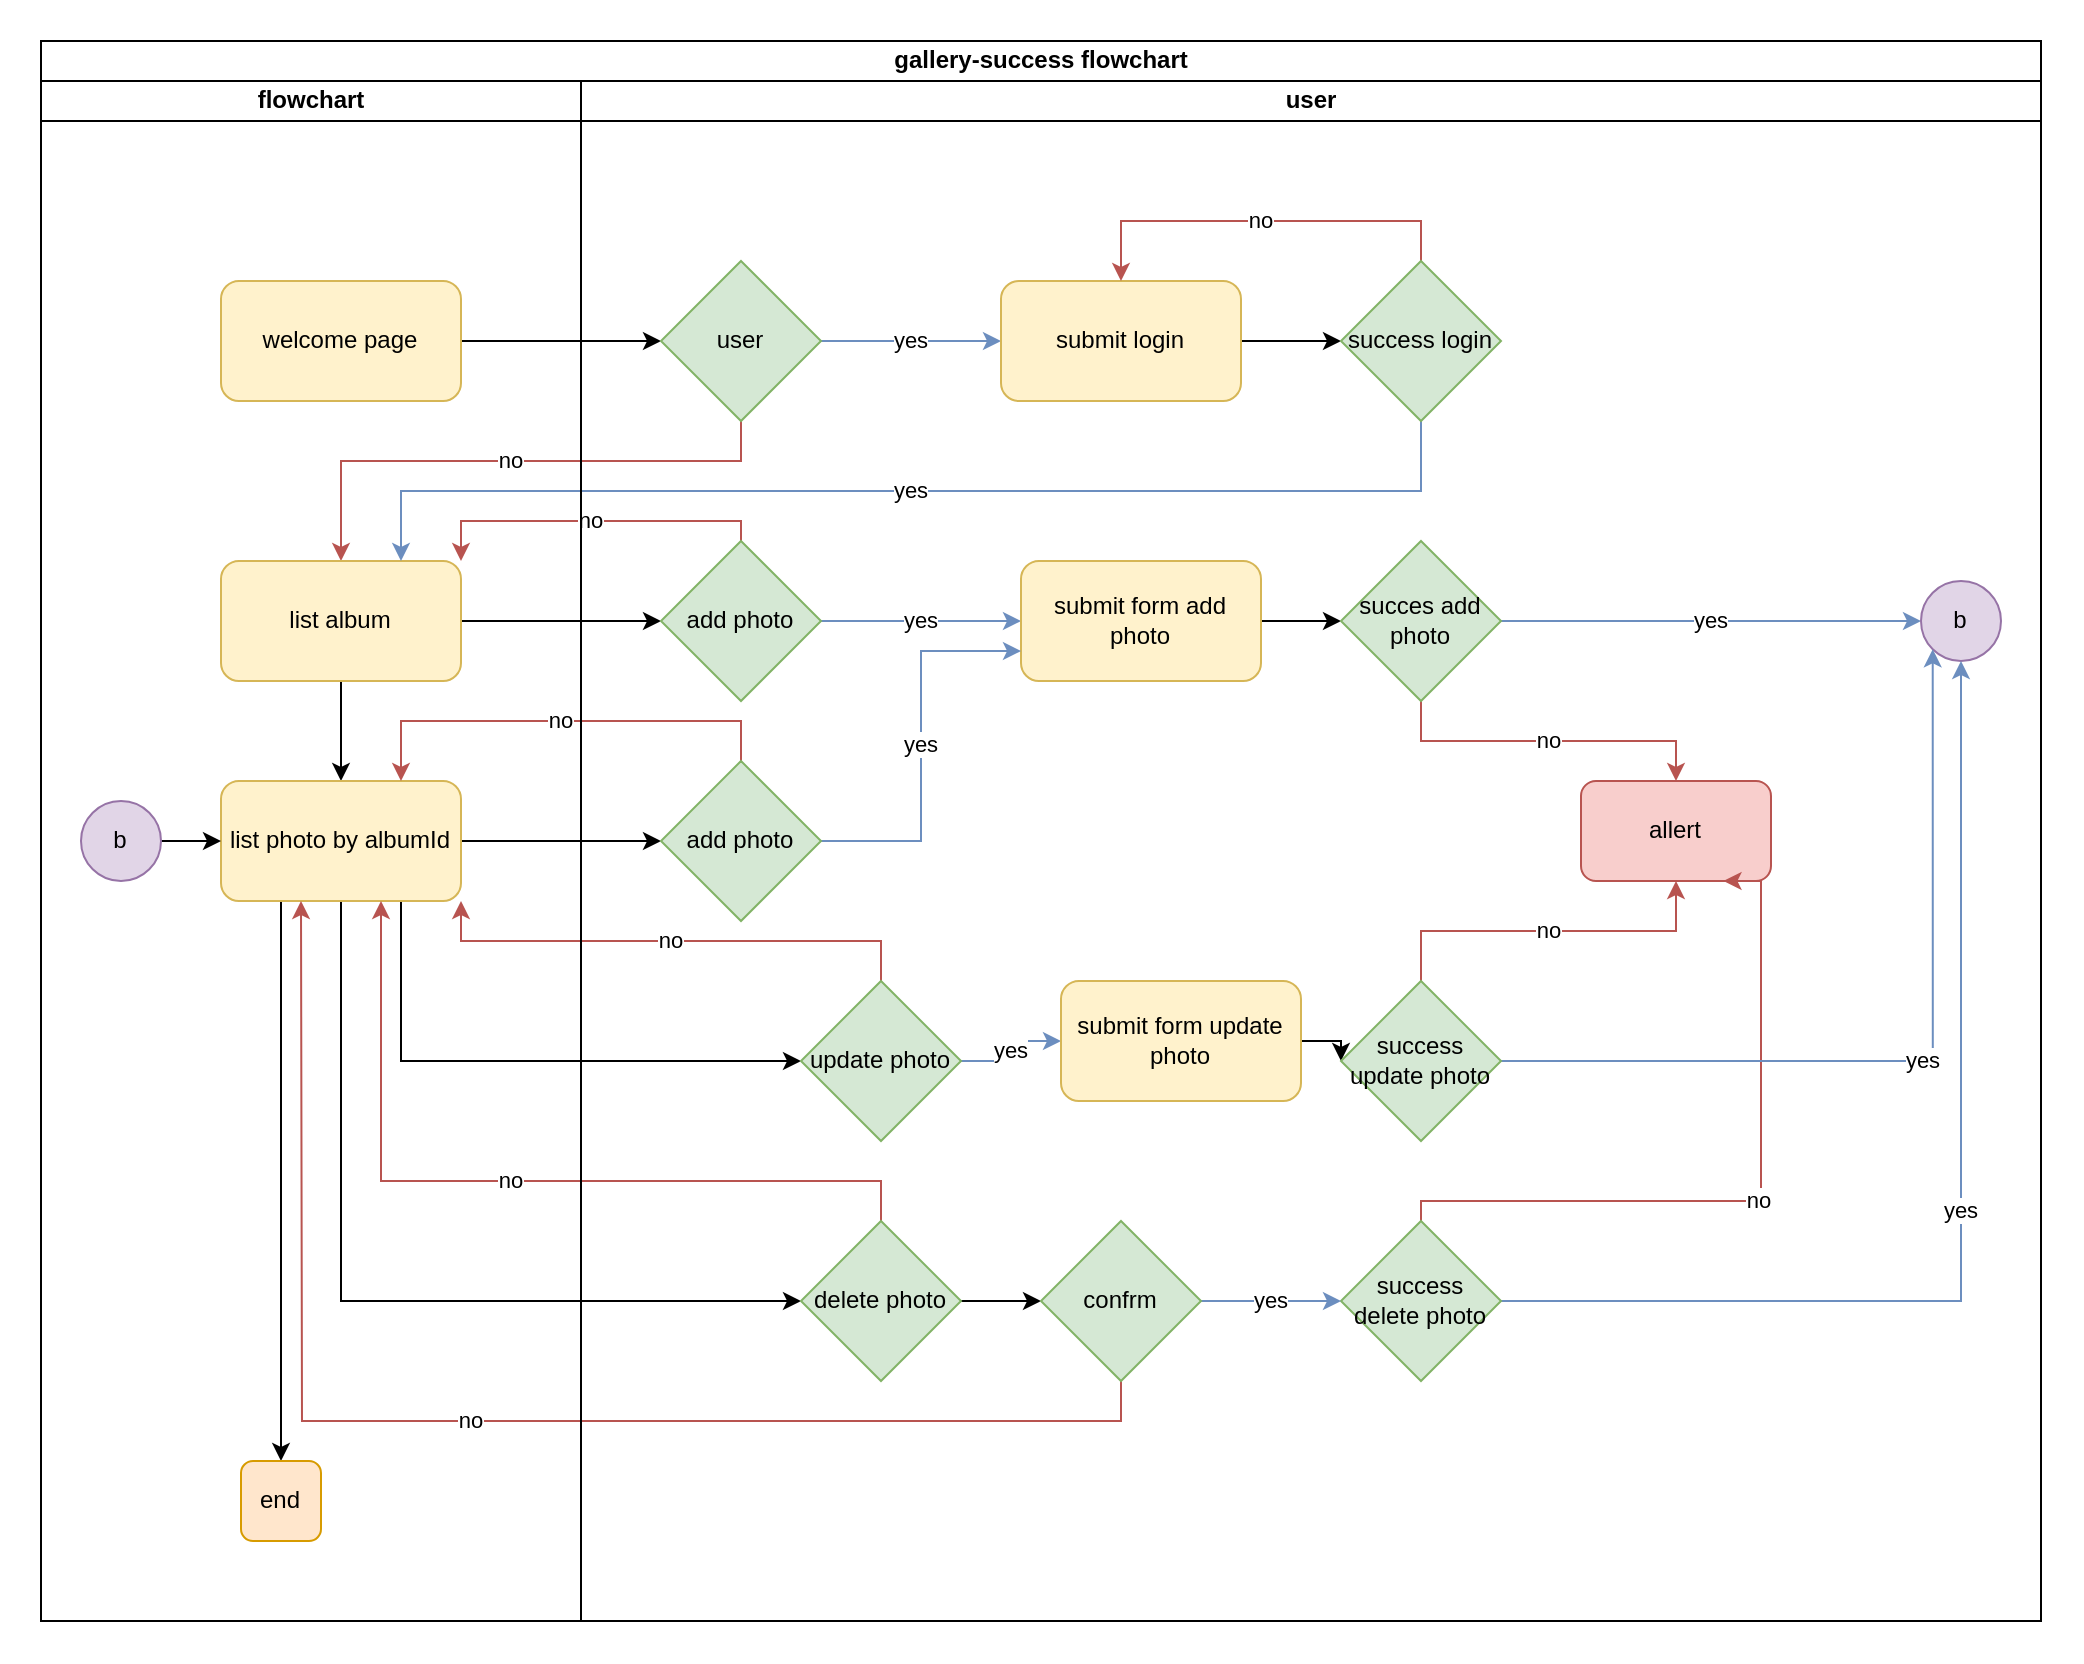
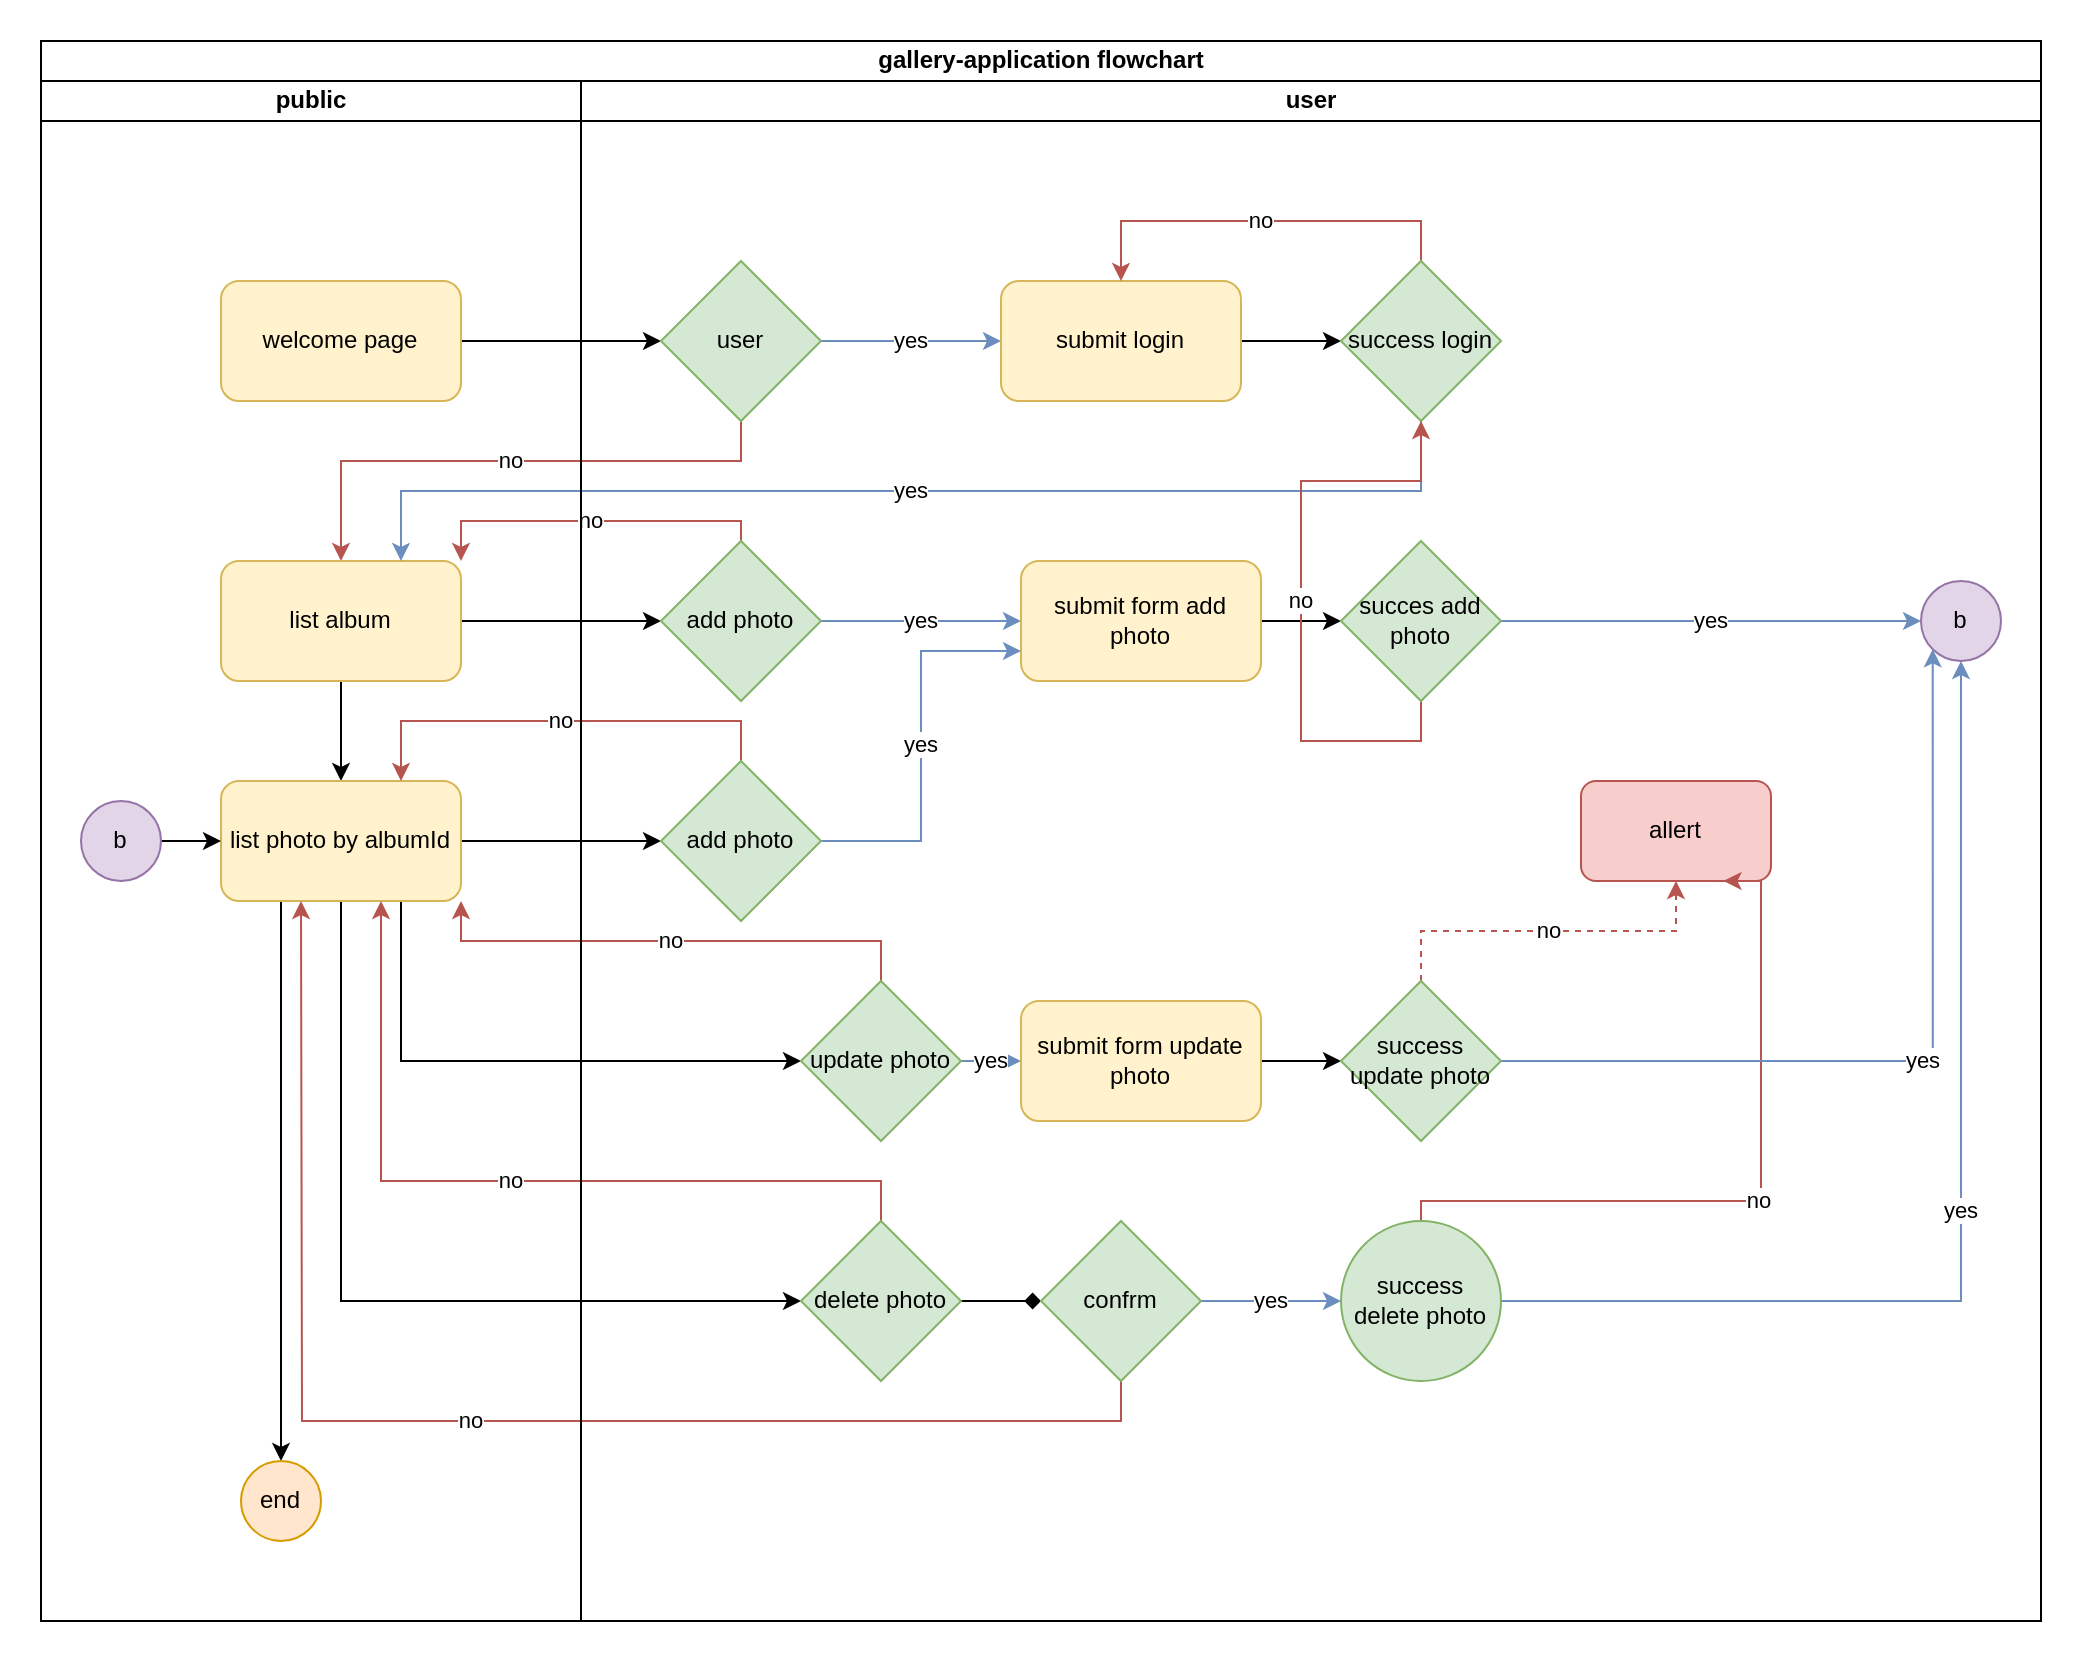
node "gallery-success flowchart": label "gallery-success flowchart" -> "gallery-application flowchart"
node "flowchart": label "flowchart" -> "public"
edge "succes add photo" -> "allert": now "succes add photo" -> "success login"
edge "success update photo" -> "allert": style solid -> dashed
node "submit form update photo": moved (1181, 1041) -> (1141, 1061)
edge "delete photo" -> "confrm": arrowhead classic -> diamond
node "success delete photo": shape diamond -> ellipse
node "end": shape rounded rectangle -> ellipse
